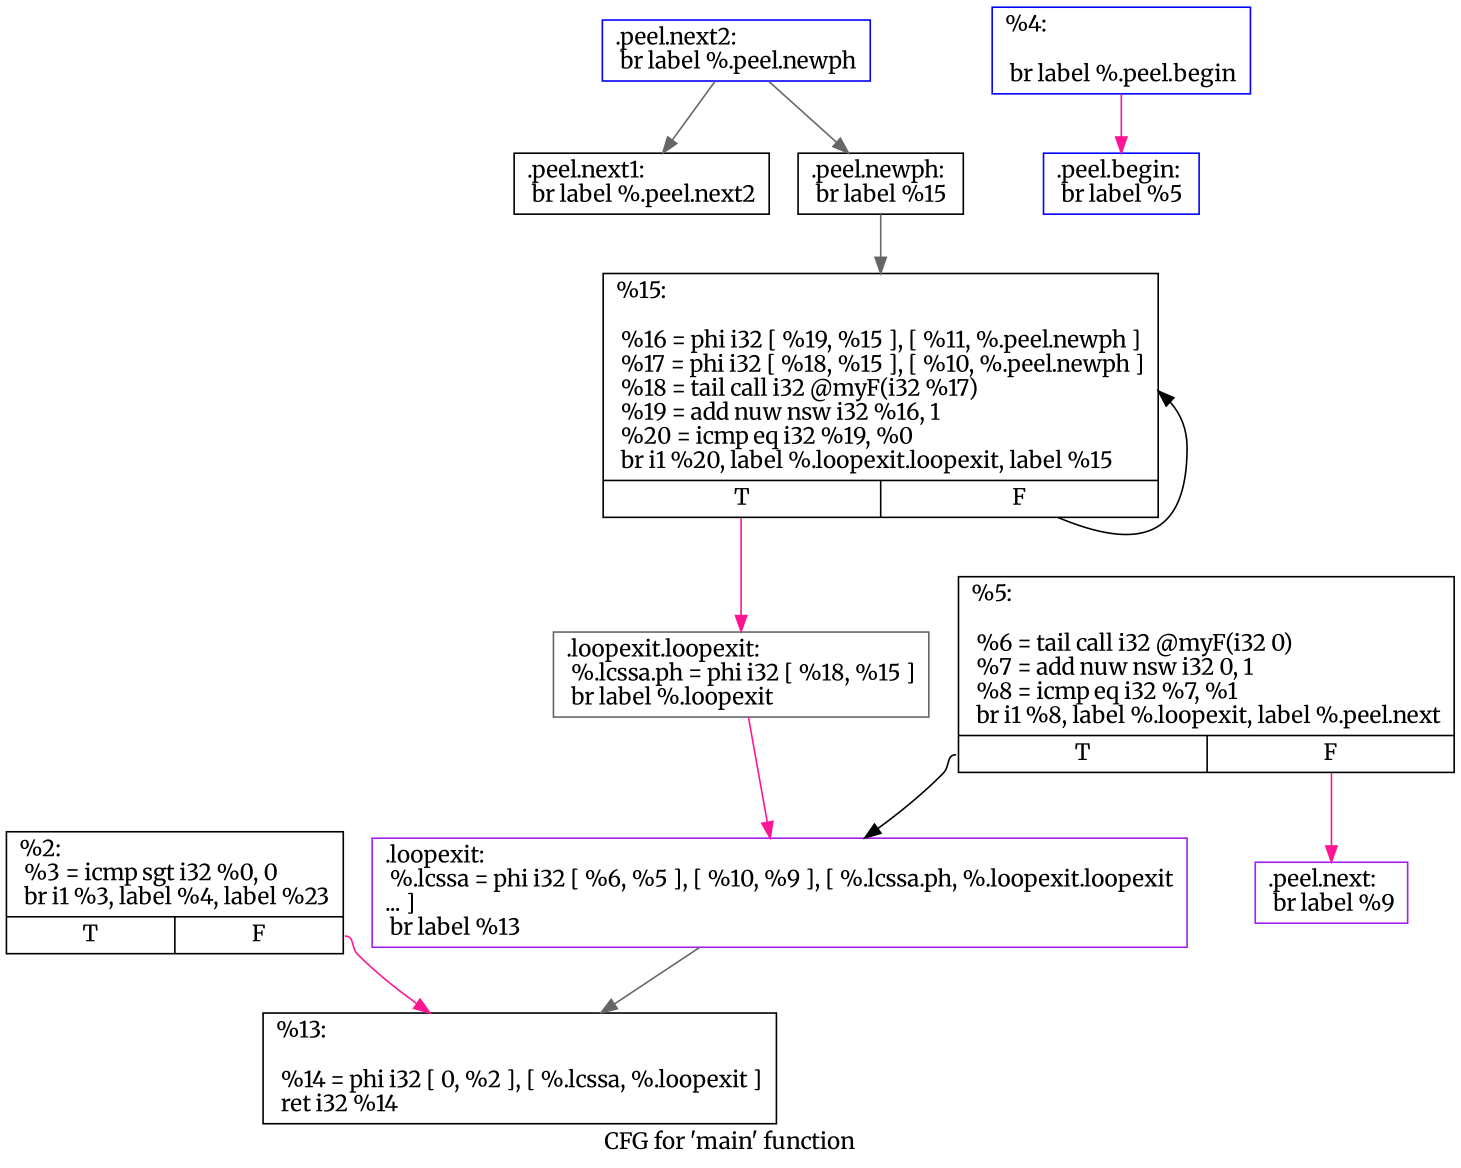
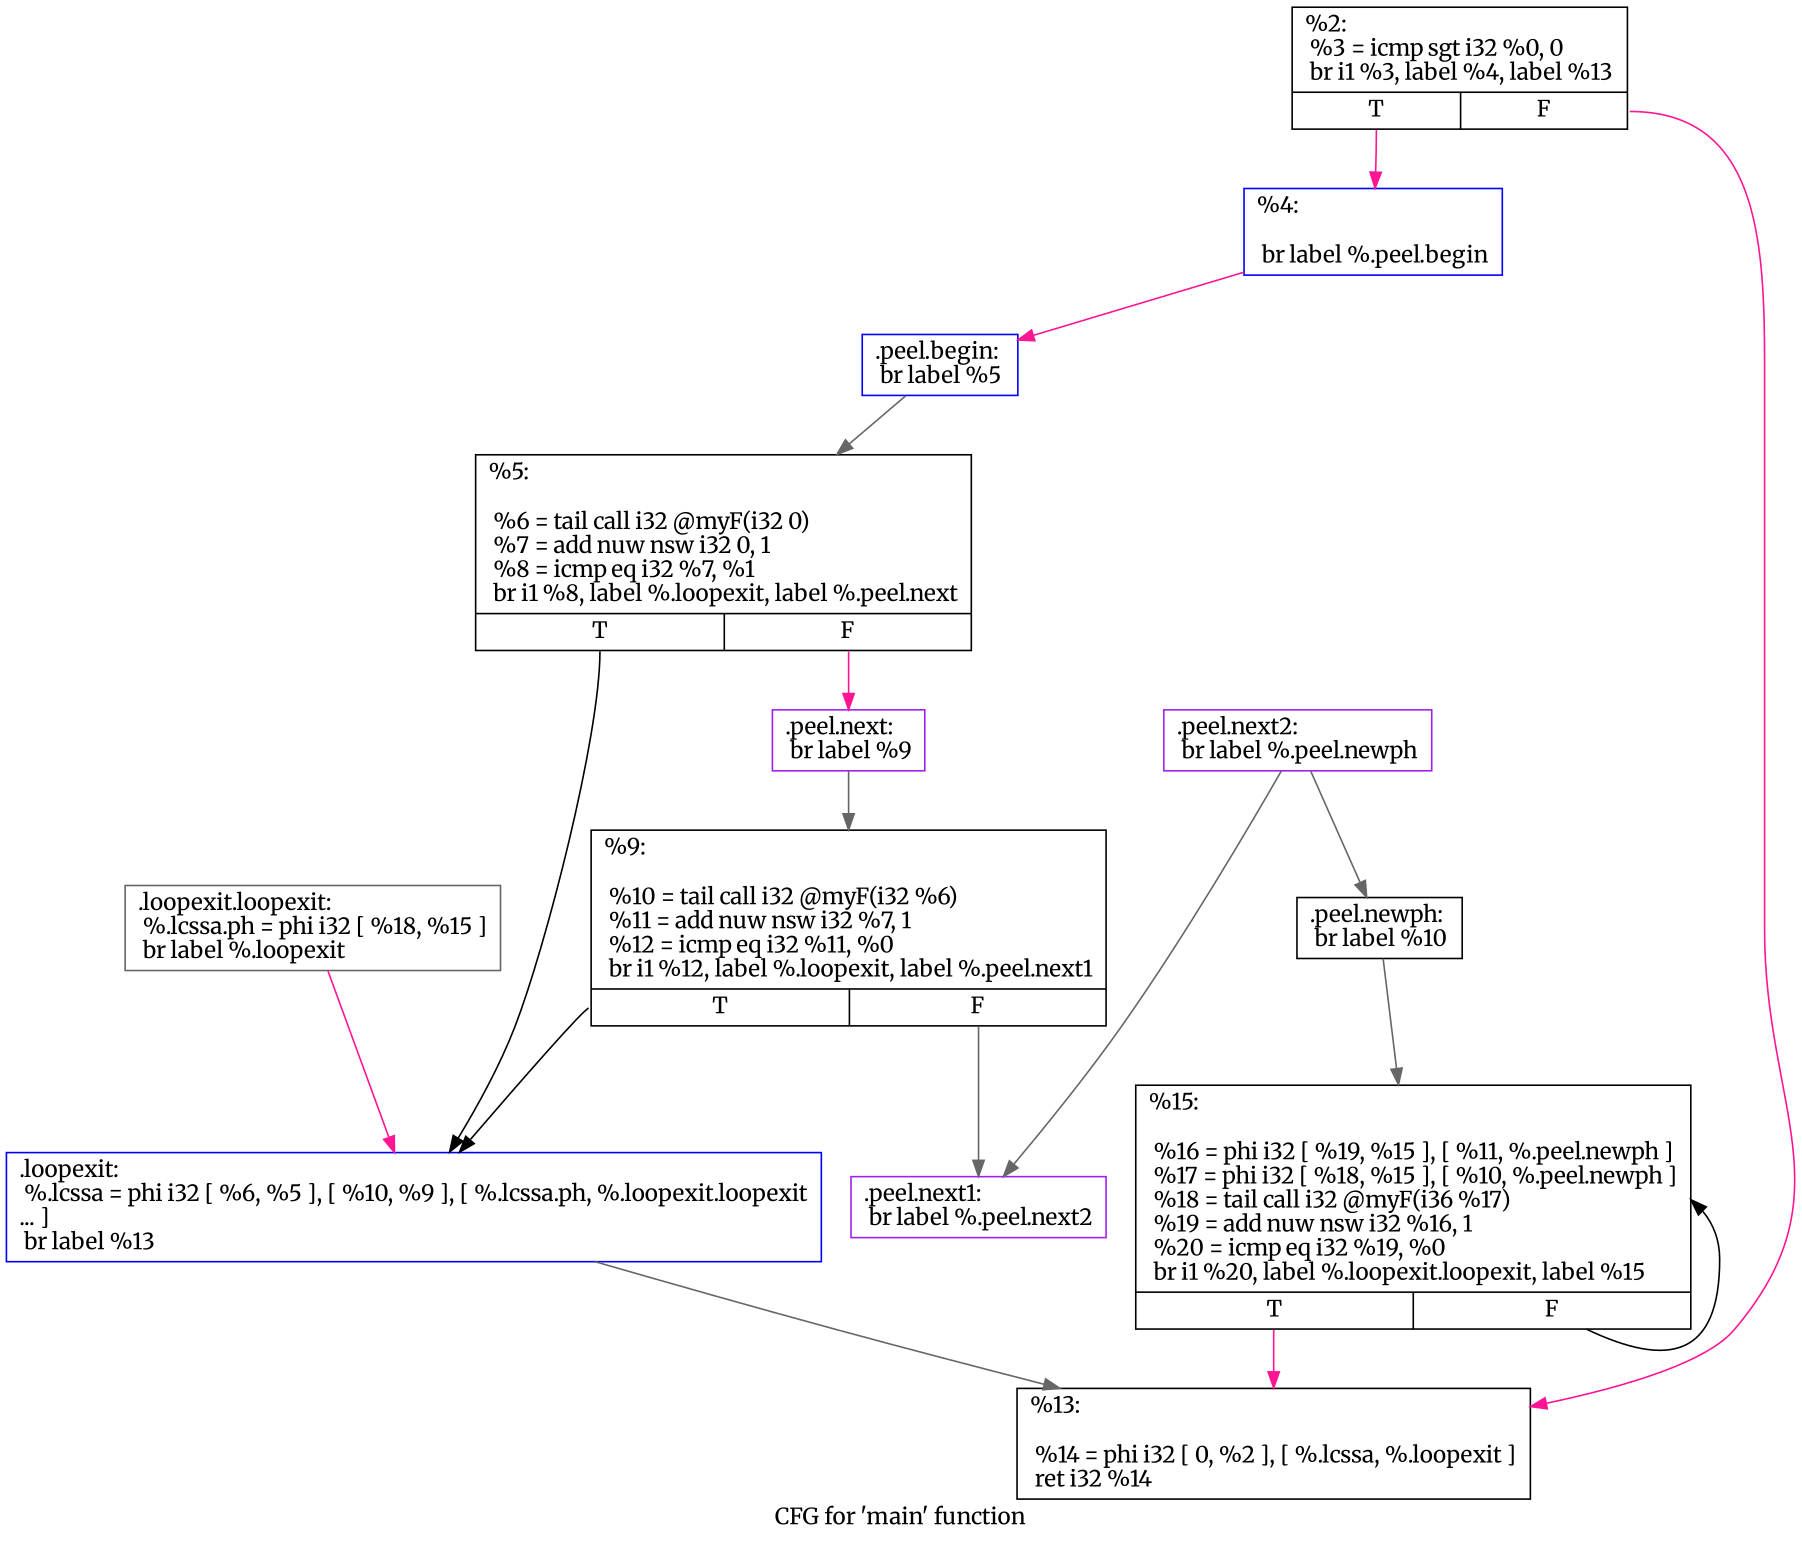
node ".peel.next2:": color blue -> purple
edge "%2:" -> "%4:": added
node ".peel.next1:": color black -> purple
node ".peel.newph:": text "br label %15" -> "br label %10"
node "%15:": text "%18 = tail call i32 @myF(i32 %17)" -> "%18 = tail call i32 @myF(i36 %17)"
edge ".peel.begin:" -> "%5:": added
edge "%15:" -> ".loopexit.loopexit:": now "%15:" -> "%13:"
node ".loopexit:": color purple -> blue
node "%2:": text "br i1 %3, label %4, label %23" -> "br i1 %3, label %4, label %13"
node "%9:": added
